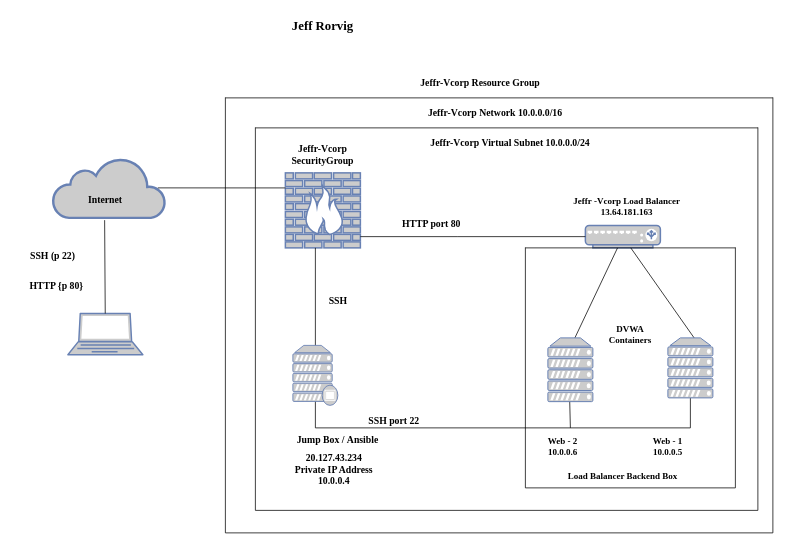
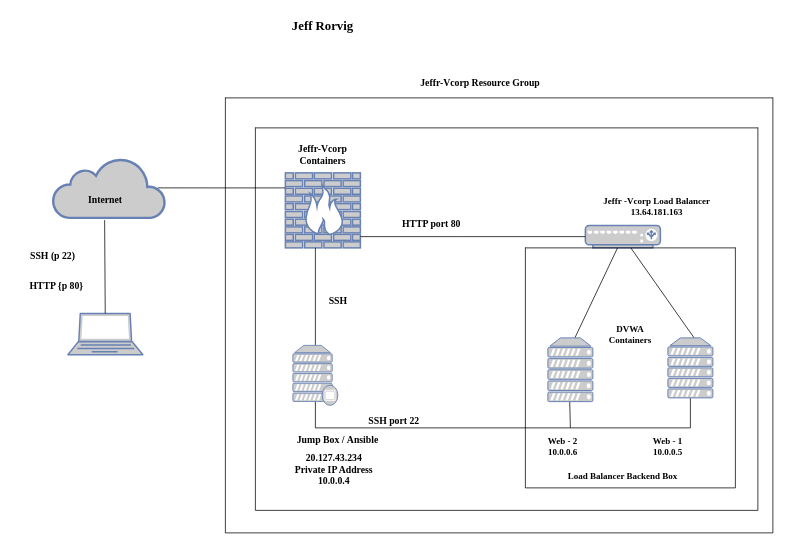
node "Jeffr-Vcorp Network 10.0.0.0/16": removed
node "Jeffr-Vcorp Virtual Subnet 10.0.0.0/24": removed
node "Jeffr-Vcorp SecurityGroup": label "Jeffr-Vcorp SecurityGroup" -> "Jeffr-Vcorp Containers"
node "Jeffr -Vcorp Load Balancer 13.64.181.163": moved (627, 207) -> (657, 207)
